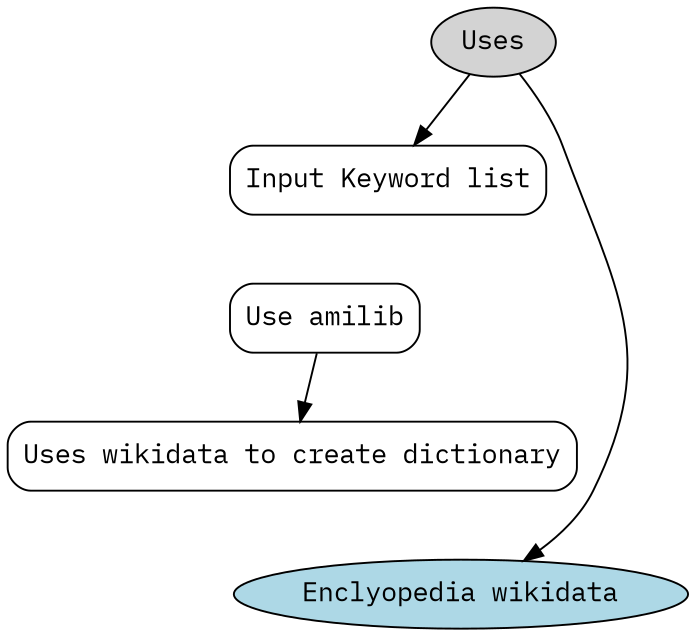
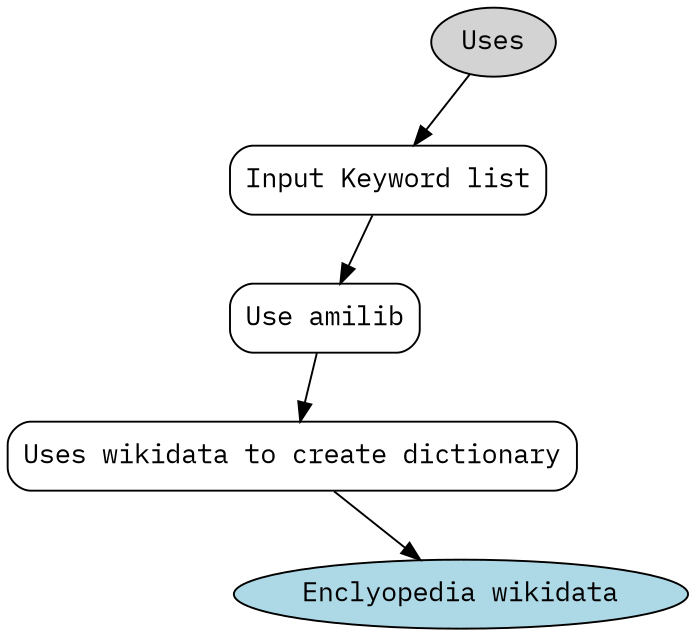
edge "Input Keyword list" -> "Use amilib": added
edge "Uses" -> "Enclyopedia wikidata": now "Uses wikidata to create dictionary" -> "Enclyopedia wikidata"
